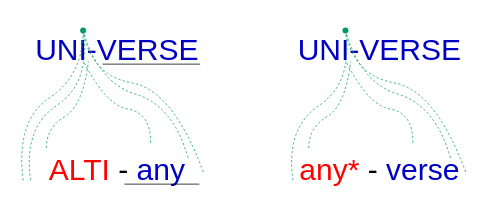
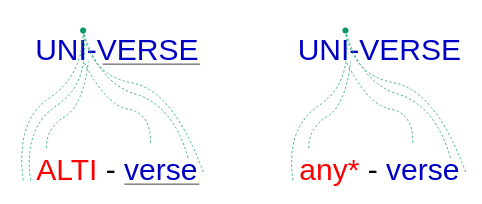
node "ALTI - any": label "ALTI - any" -> "ALTI - verse"
